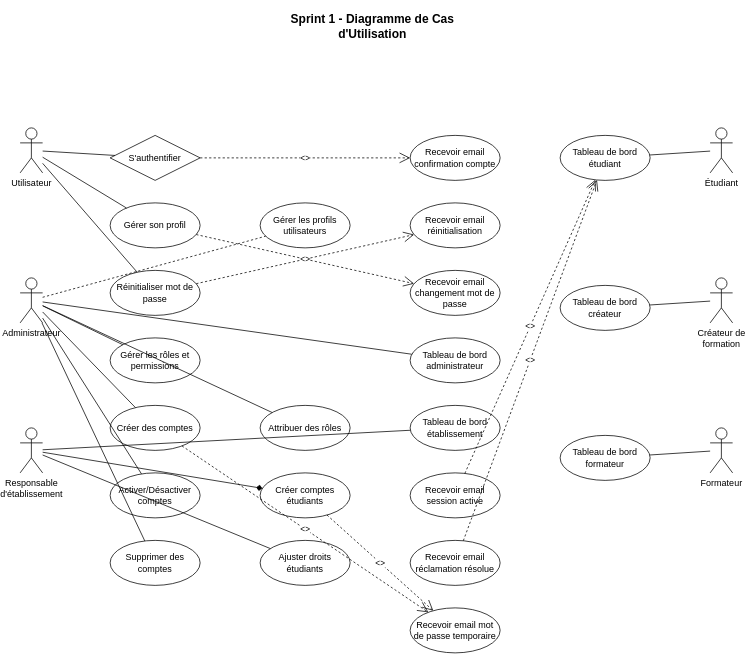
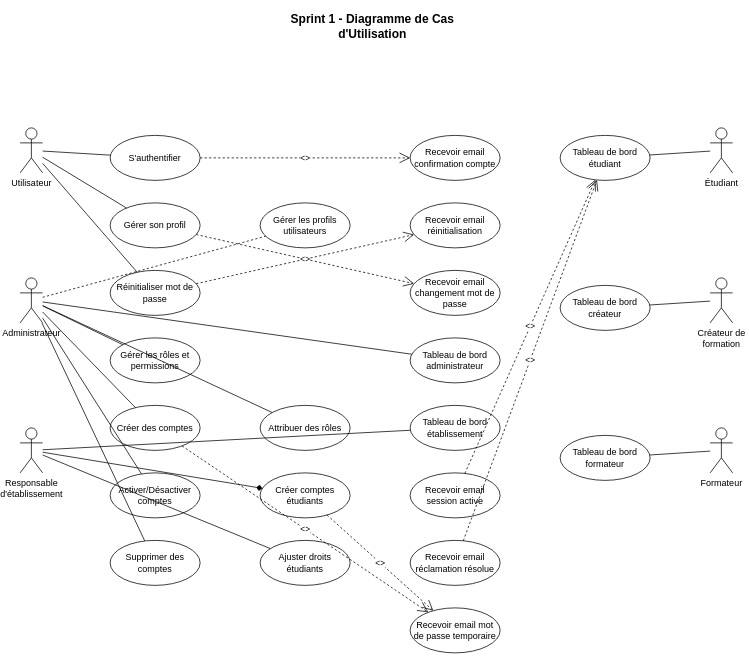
node "S'authentifier": shape diamond -> ellipse
